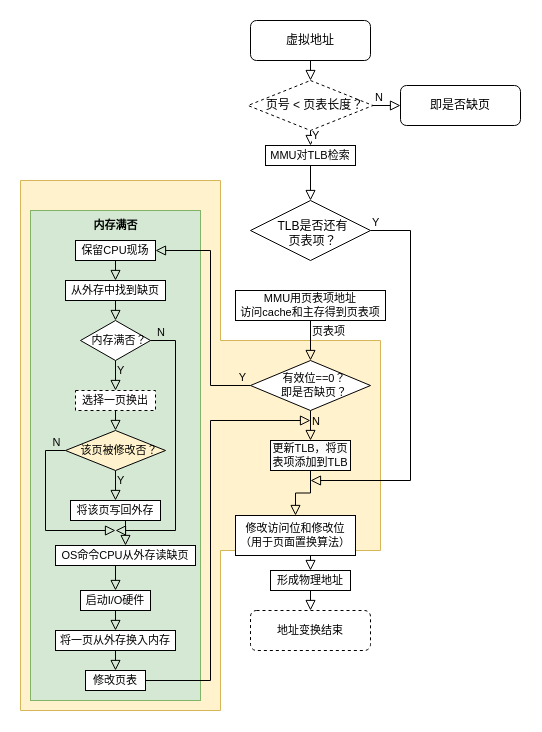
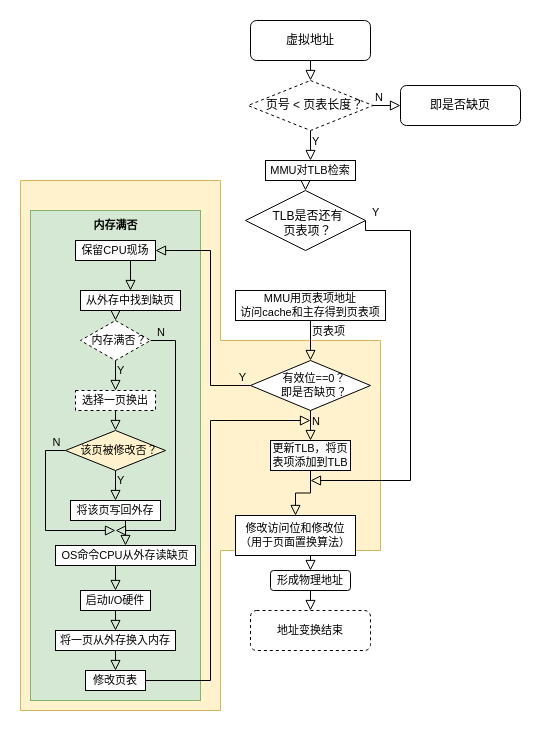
node "MMU对TLB检索": moved (311, 156) -> (311, 171)
node "TLB是否还有 页表项？": moved (311, 231) -> (306, 221)
node "从外存中找到缺页": moved (116, 291) -> (131, 301)
node "内存满否？": style solid -> dashed
node "形成物理地址": shape rectangle -> rounded rectangle
